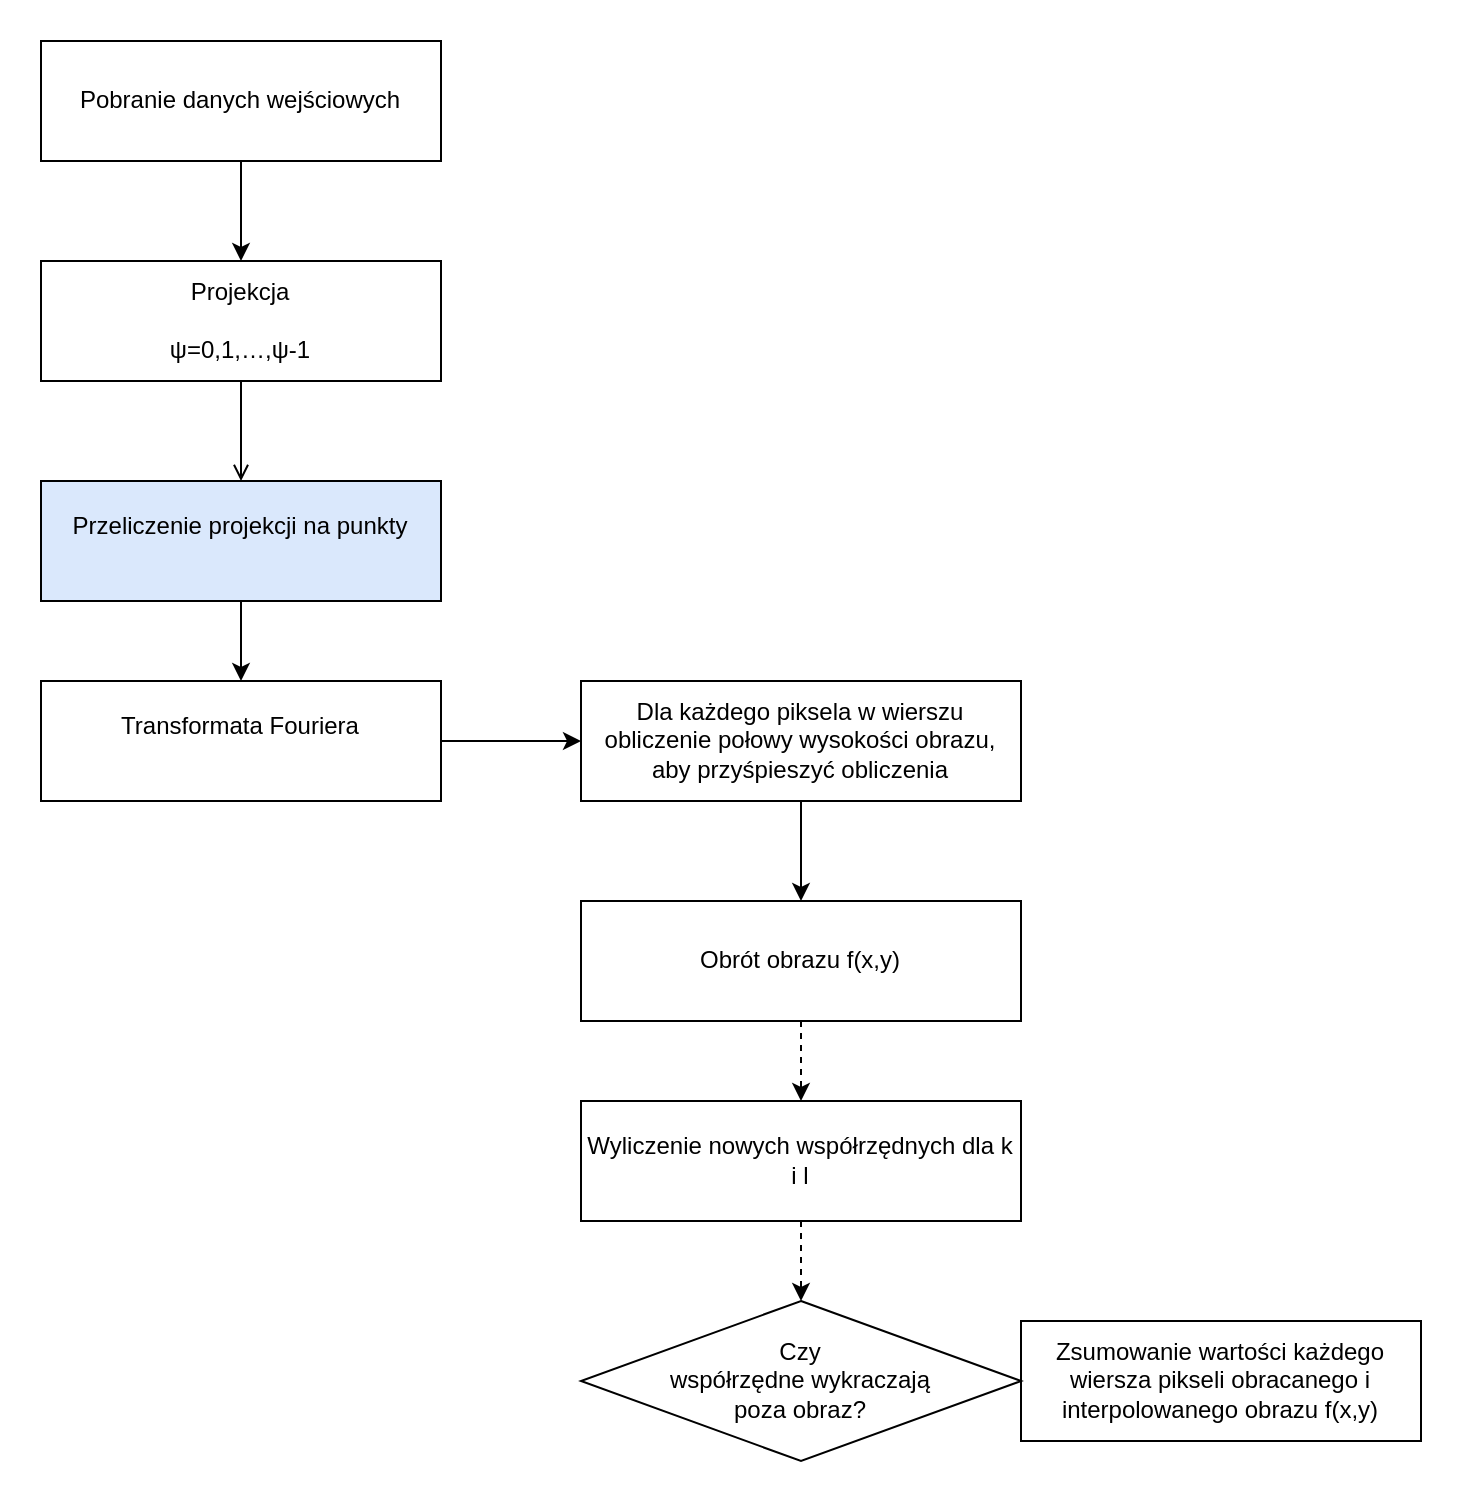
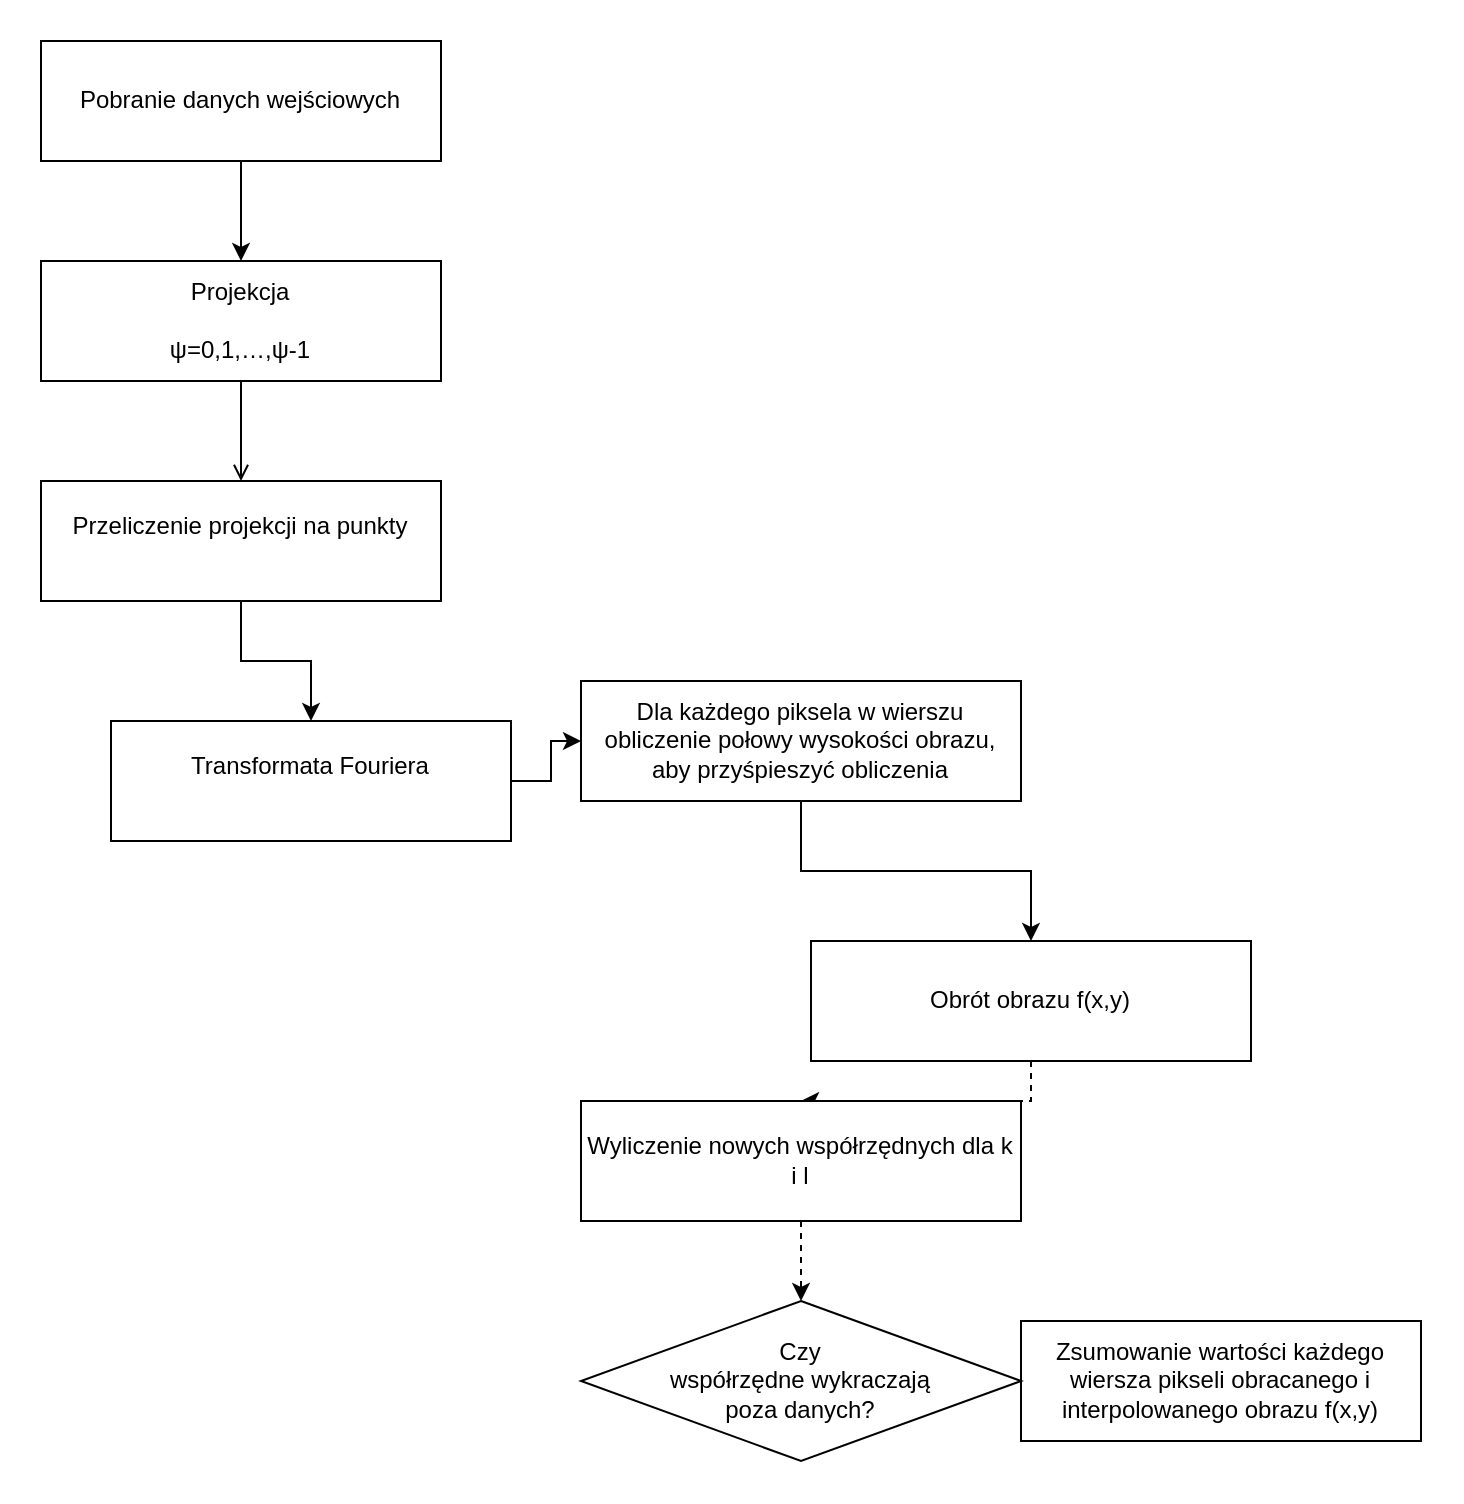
node "Przeliczenie projekcji na punkty": fillcolor #dae8fc -> #ffffff
node "Transformata Fouriera": moved (241, 741) -> (311, 781)
node "Obrót obrazu f(x,y)": moved (801, 961) -> (1031, 1001)
node "Czy współrzędne wykraczają poza obraz?": label "Czy współrzędne wykraczają poza obraz?" -> "Czy współrzędne wykraczają poza danych?"
